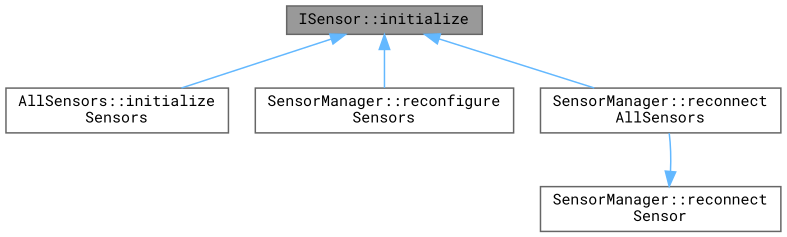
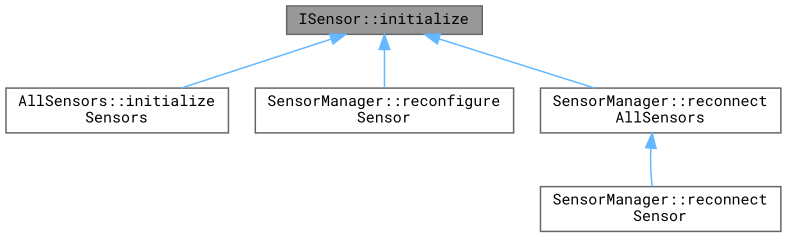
node "SensorManager::reconfigure Sensors": label "SensorManager::reconfigure Sensors" -> "SensorManager::reconfigure Sensor"
edge "SensorManager::reconnect AllSensors" -> "SensorManager::reconnect Sensor": reversed
